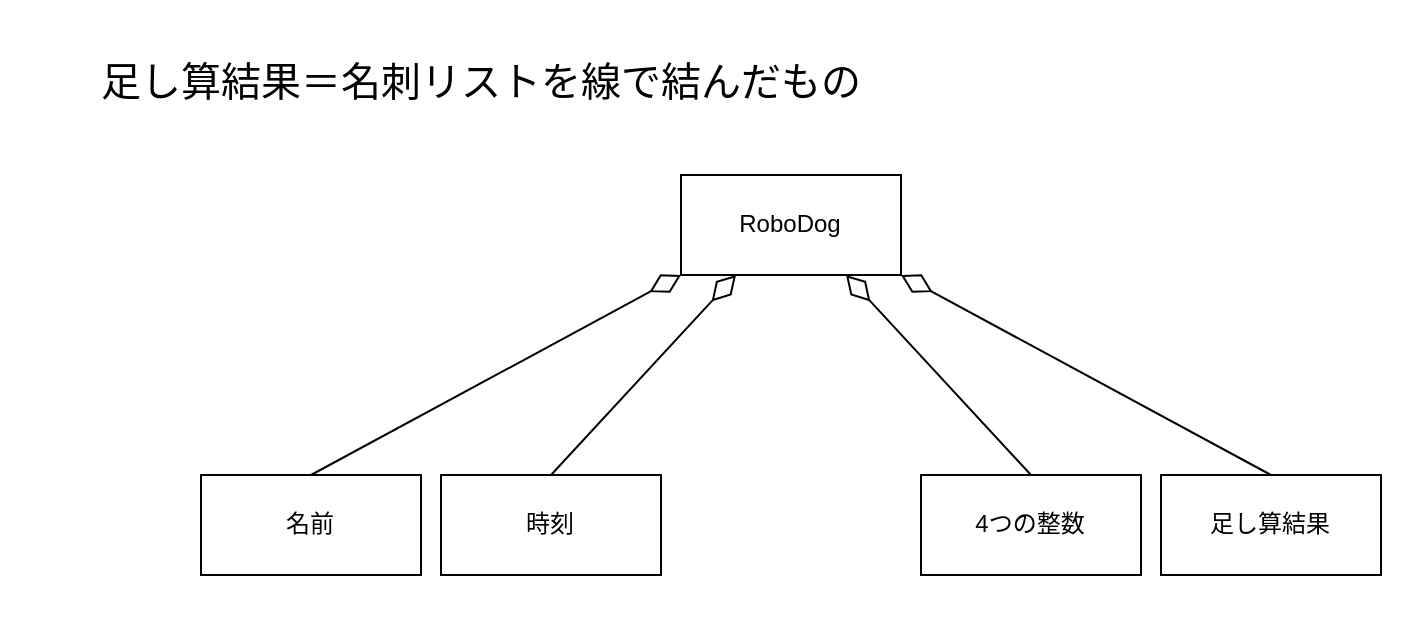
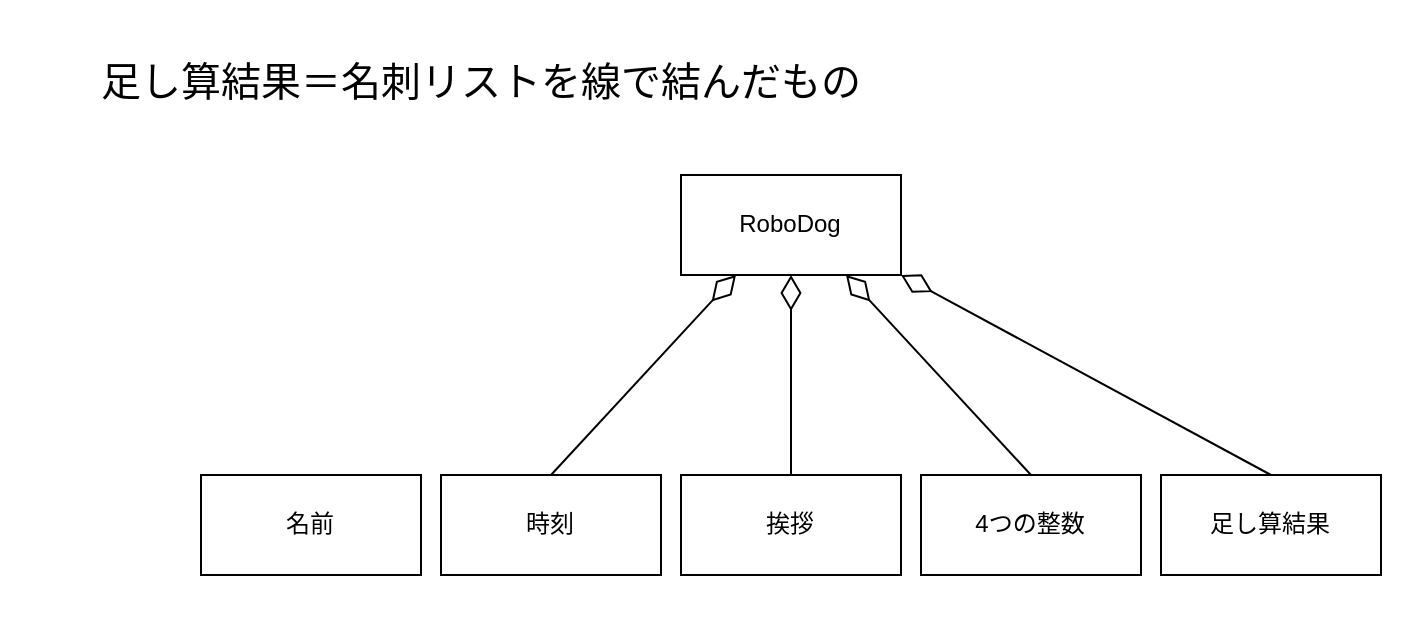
edge "名前" -> "RoboDog": removed
edge "挨拶" -> "RoboDog": added
node "挨拶": added
